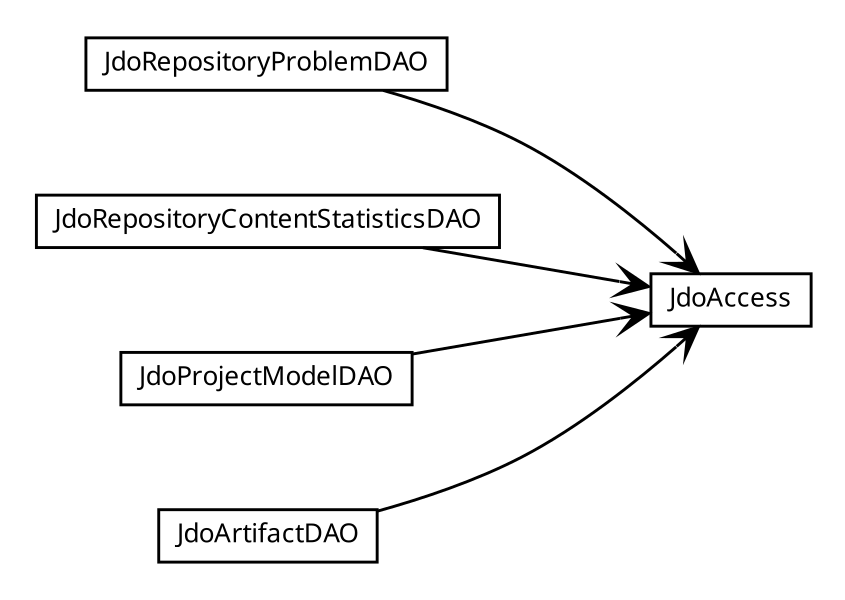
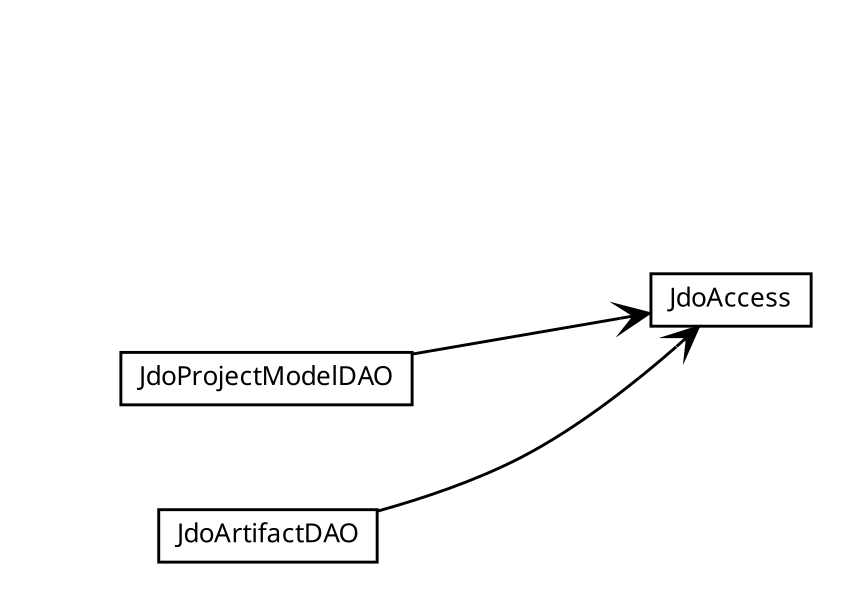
node "JdoRepositoryProblemDAO": removed
node "JdoRepositoryContentStatisticsDAO": removed
